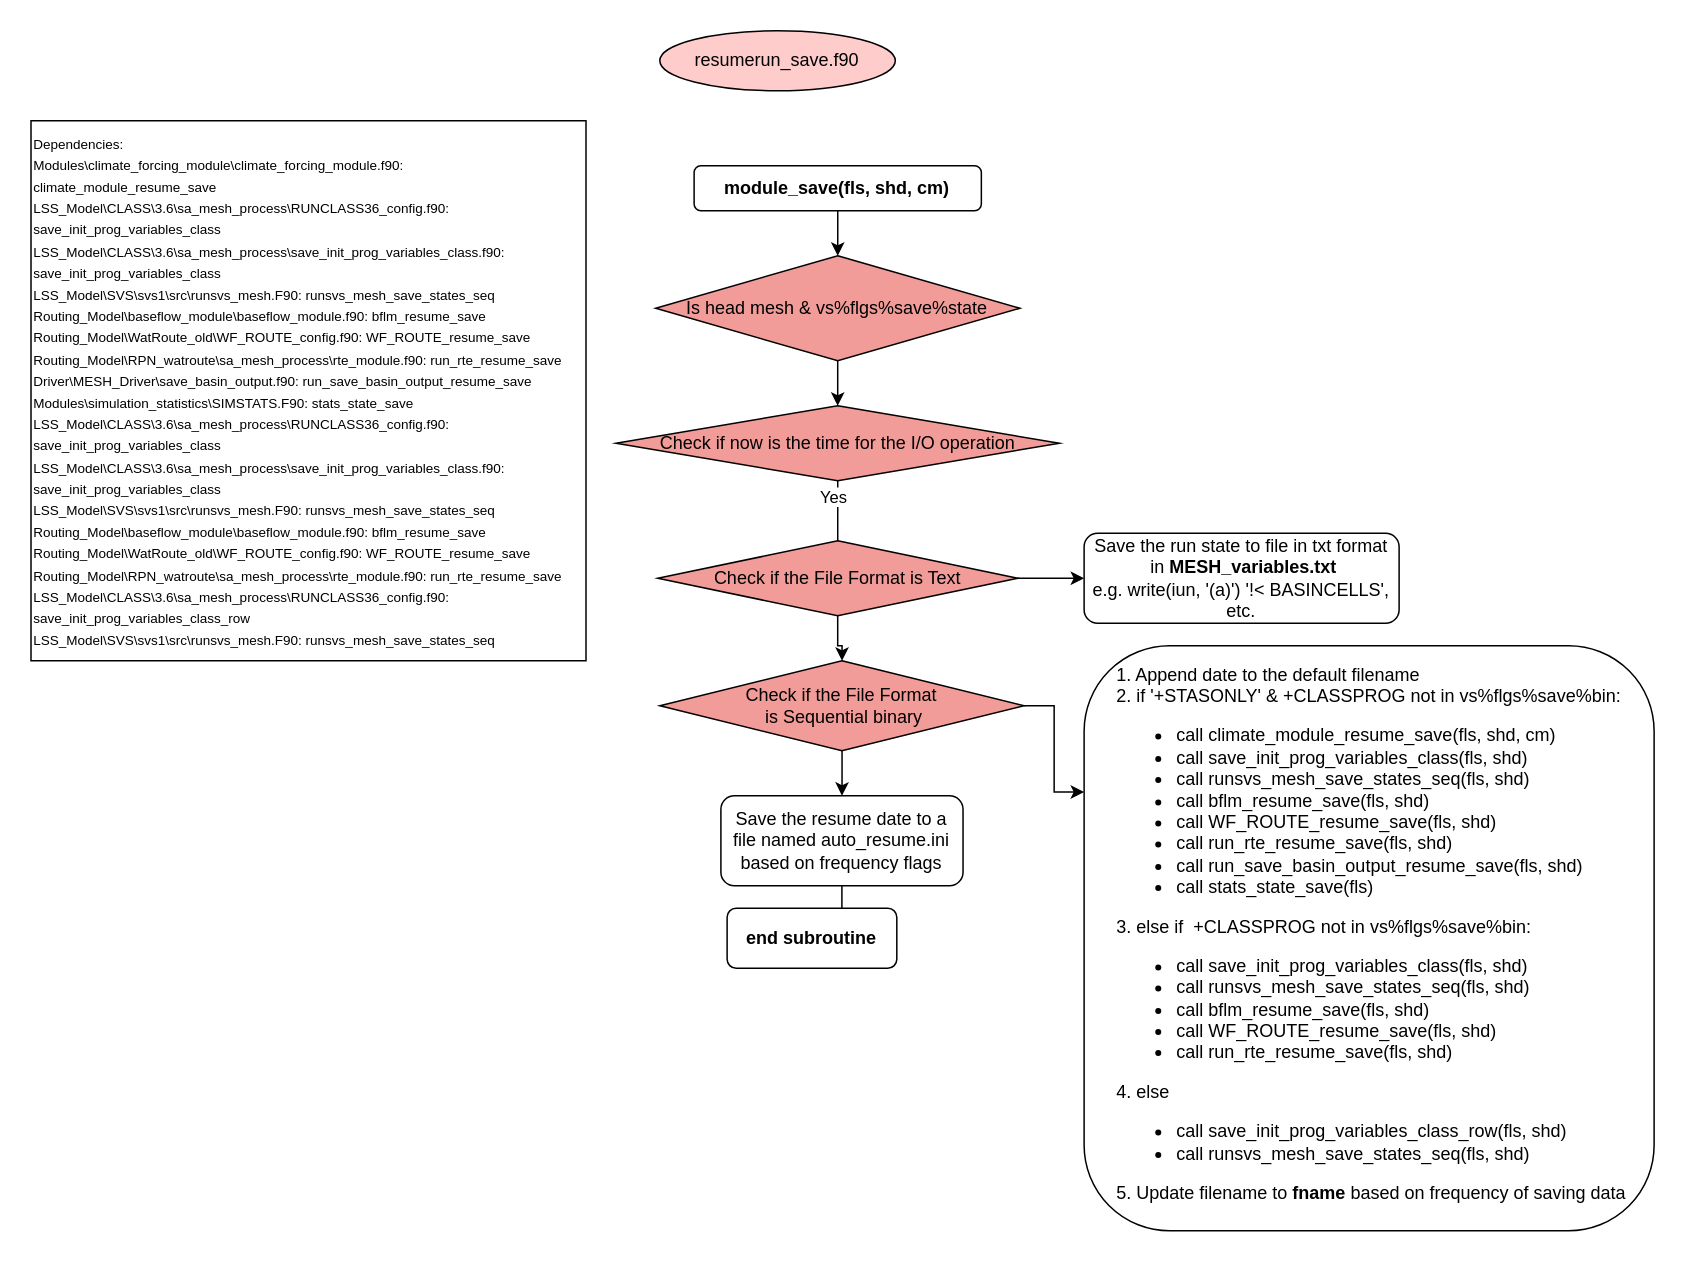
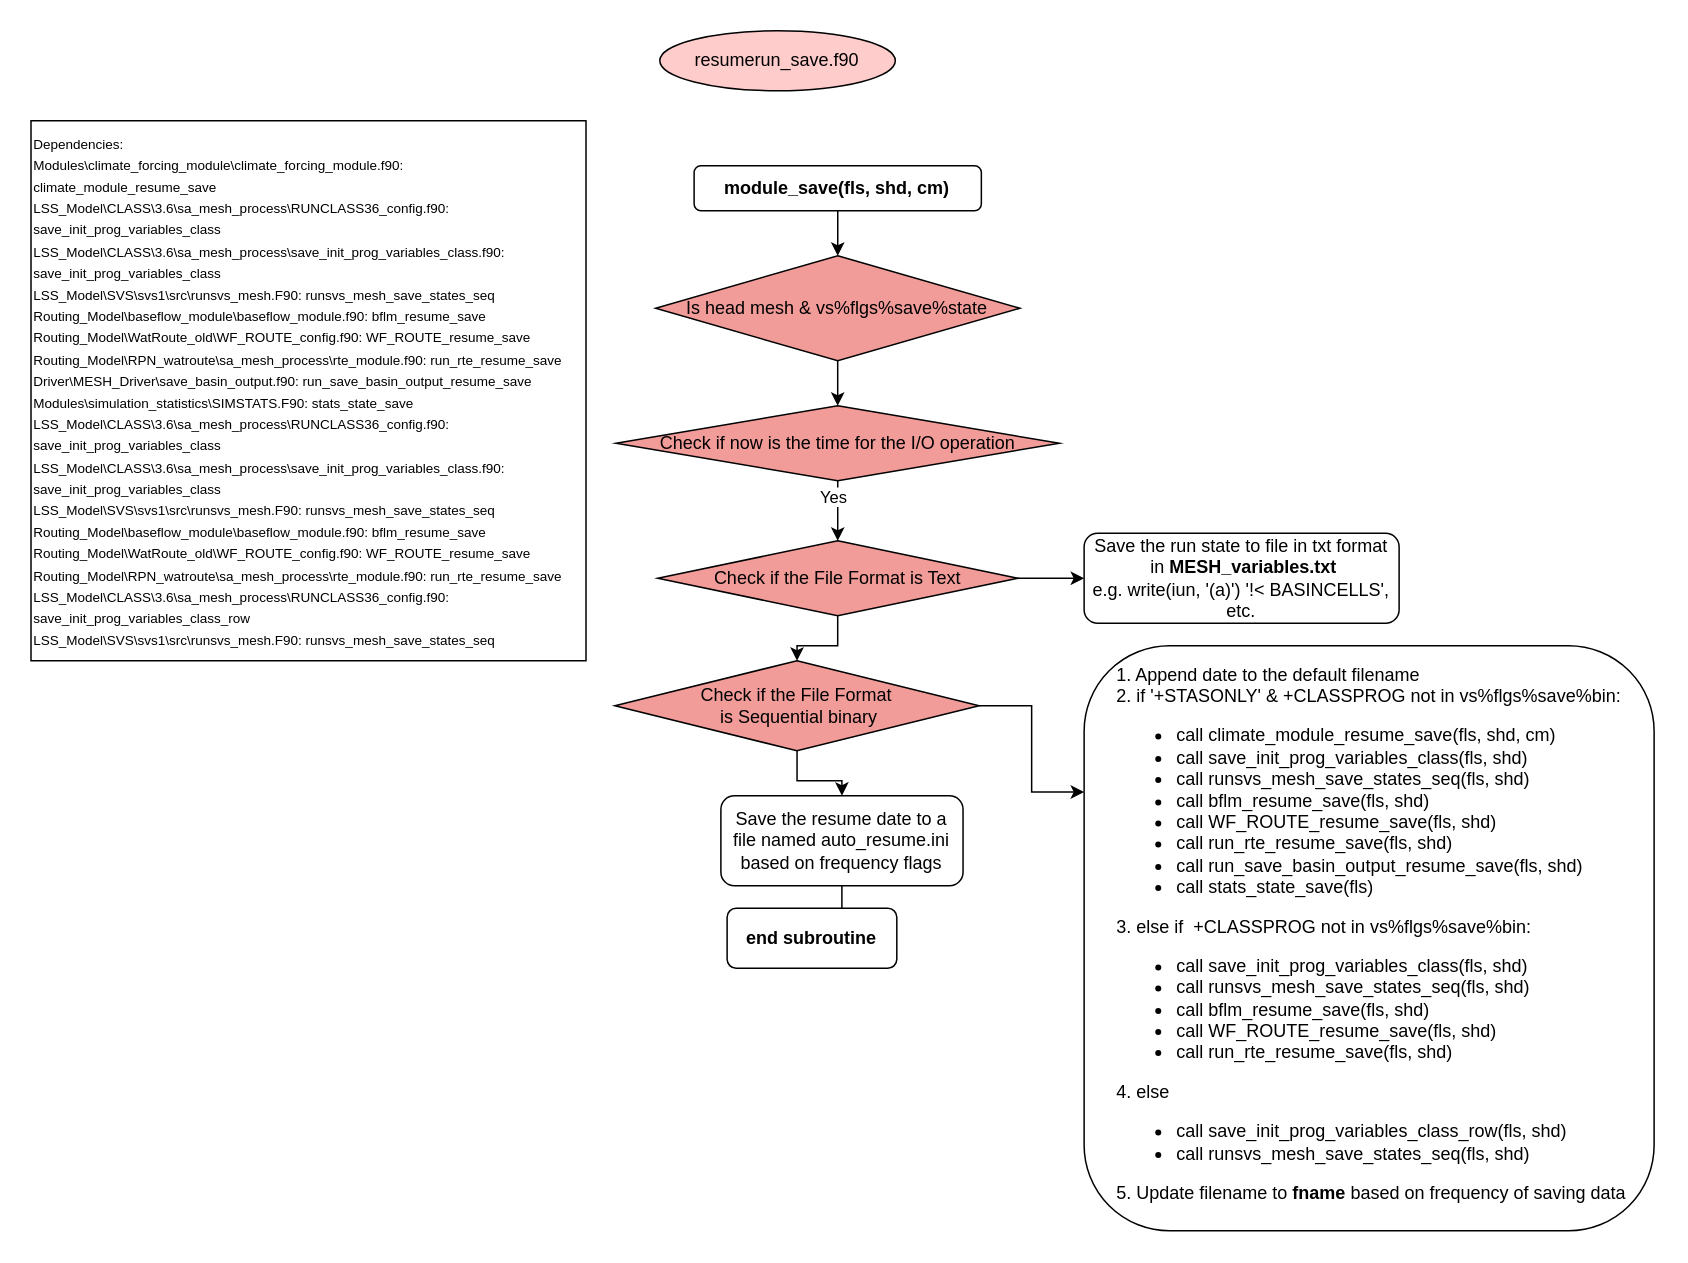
edge "Check if now is the time for the I/O operation" -- "Check if the File Format is Text": arrowhead none -> classic
node "Check if the File Format is Sequential binary": moved (842, 706) -> (797, 706)
